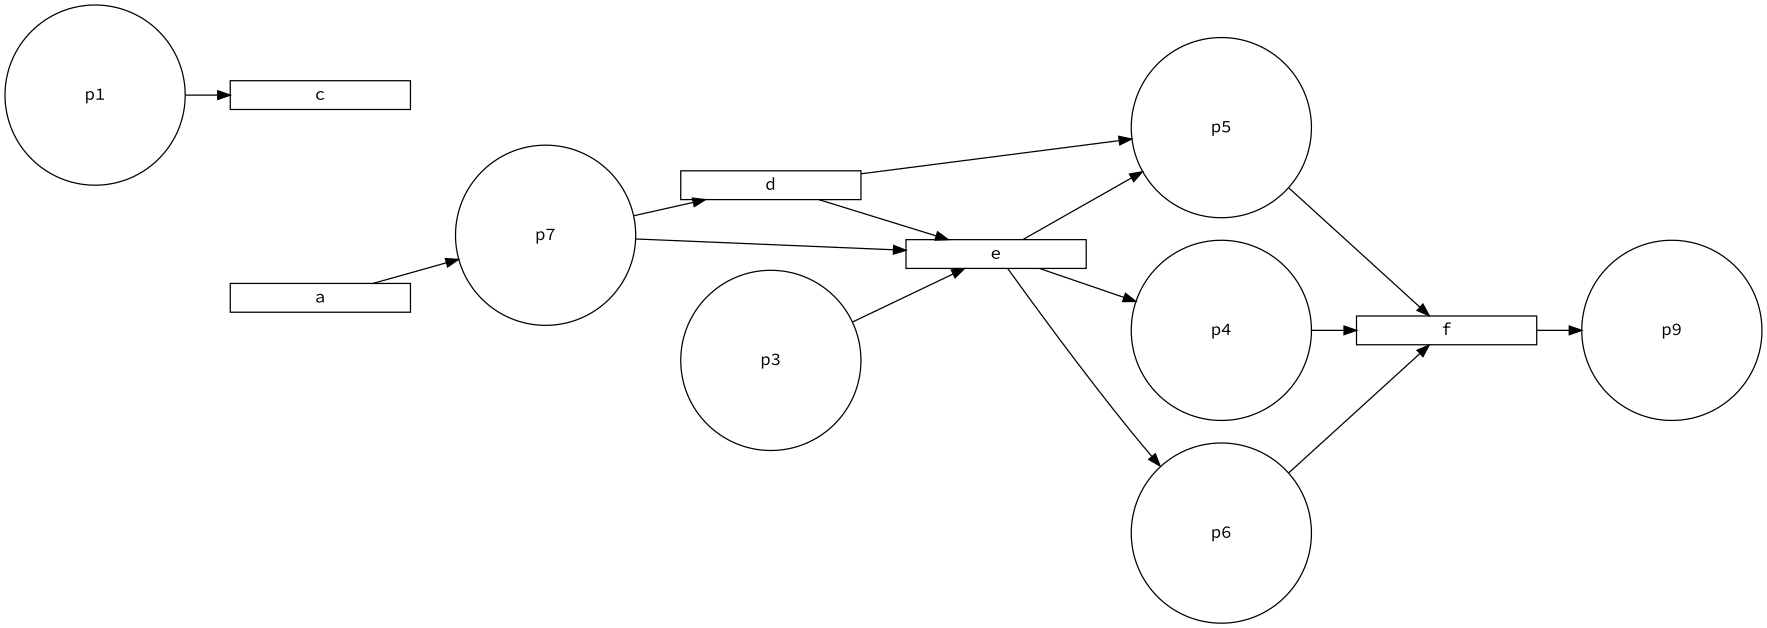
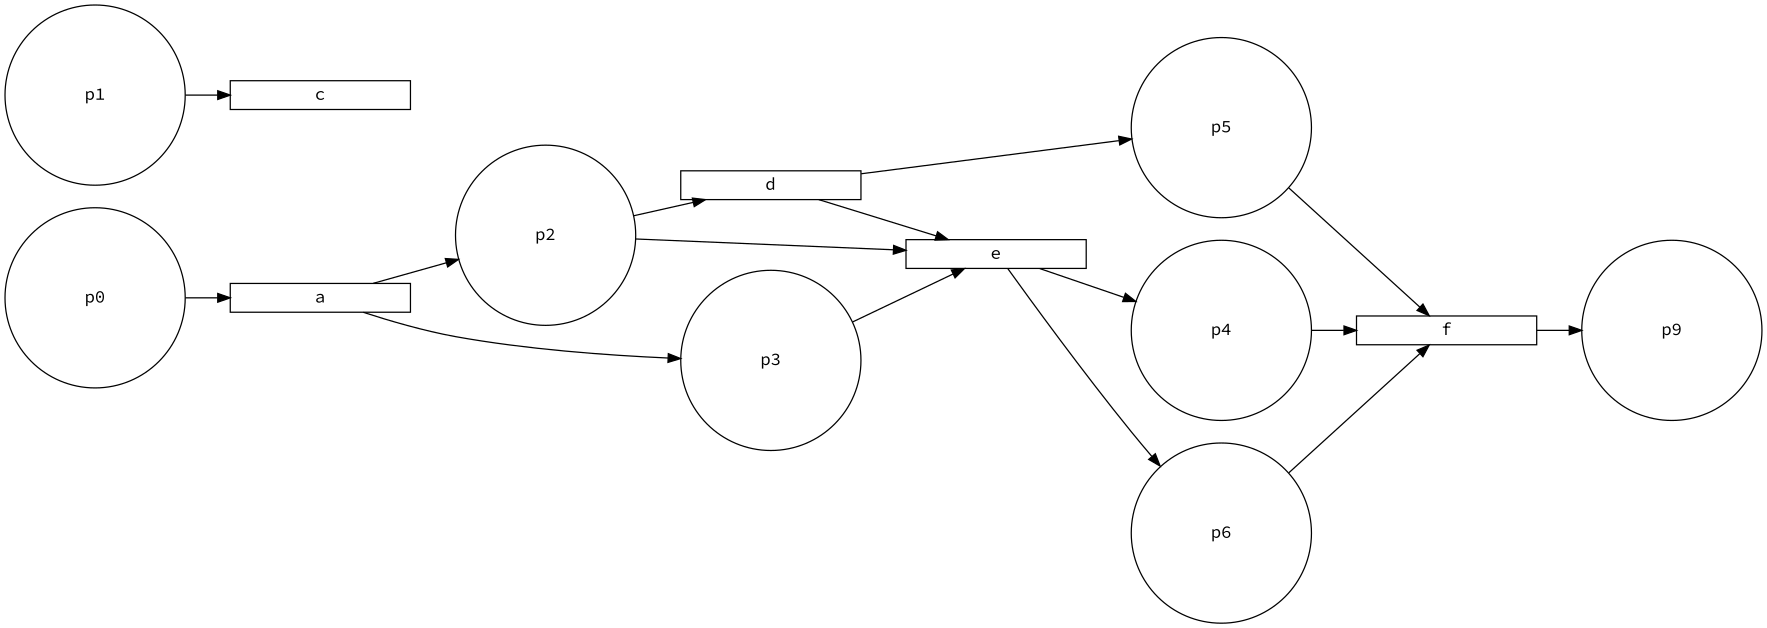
edge "e" -> "p5": removed
node "p7": label "p7" -> "p2"
node "p0": added
edge "a" -> "p3": added
